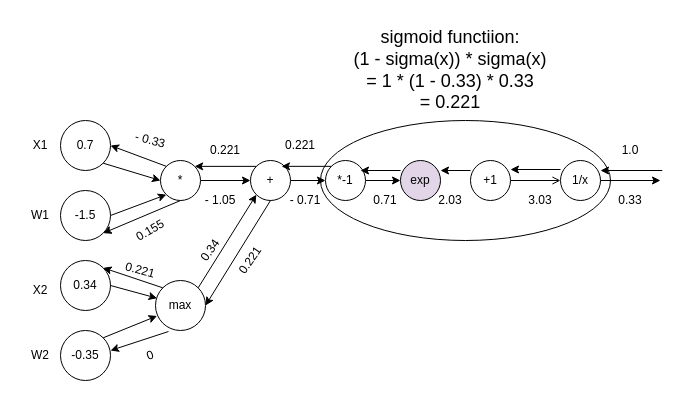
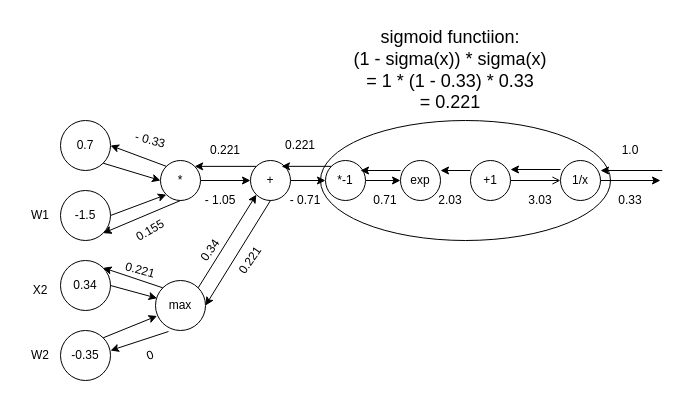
node "X1": removed
node "exp": fillcolor #e1d5e7 -> #ffffff
